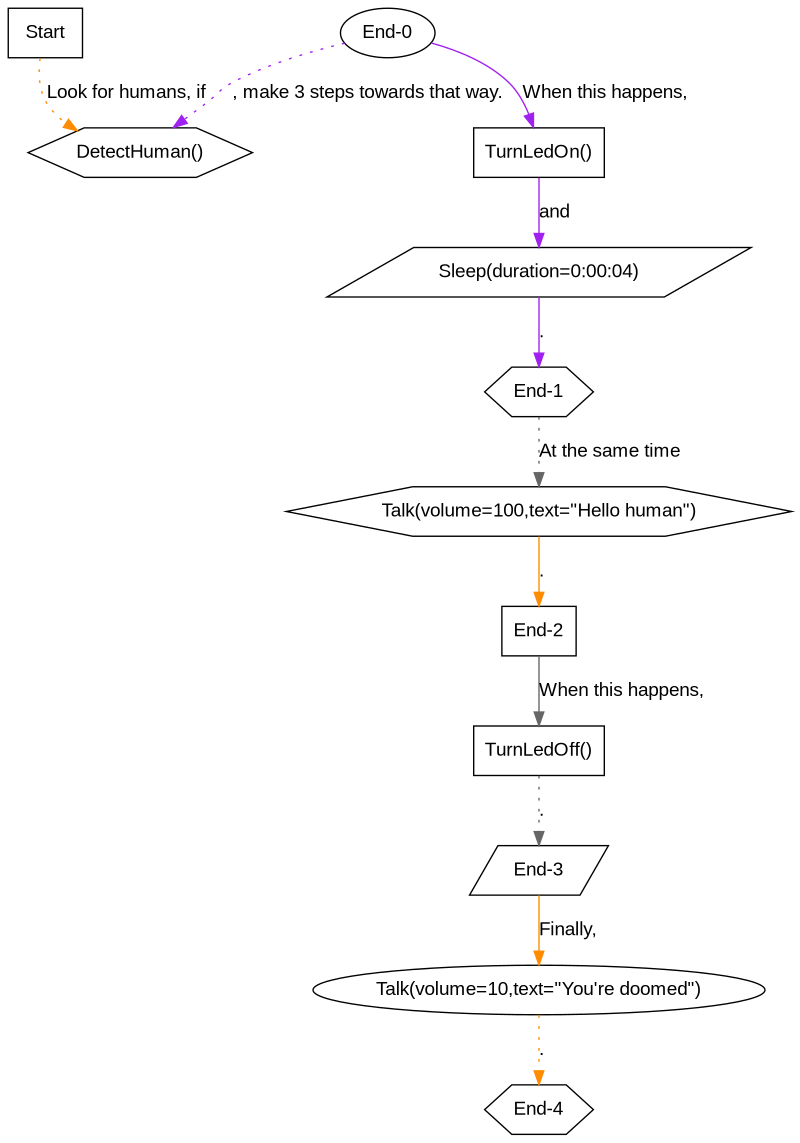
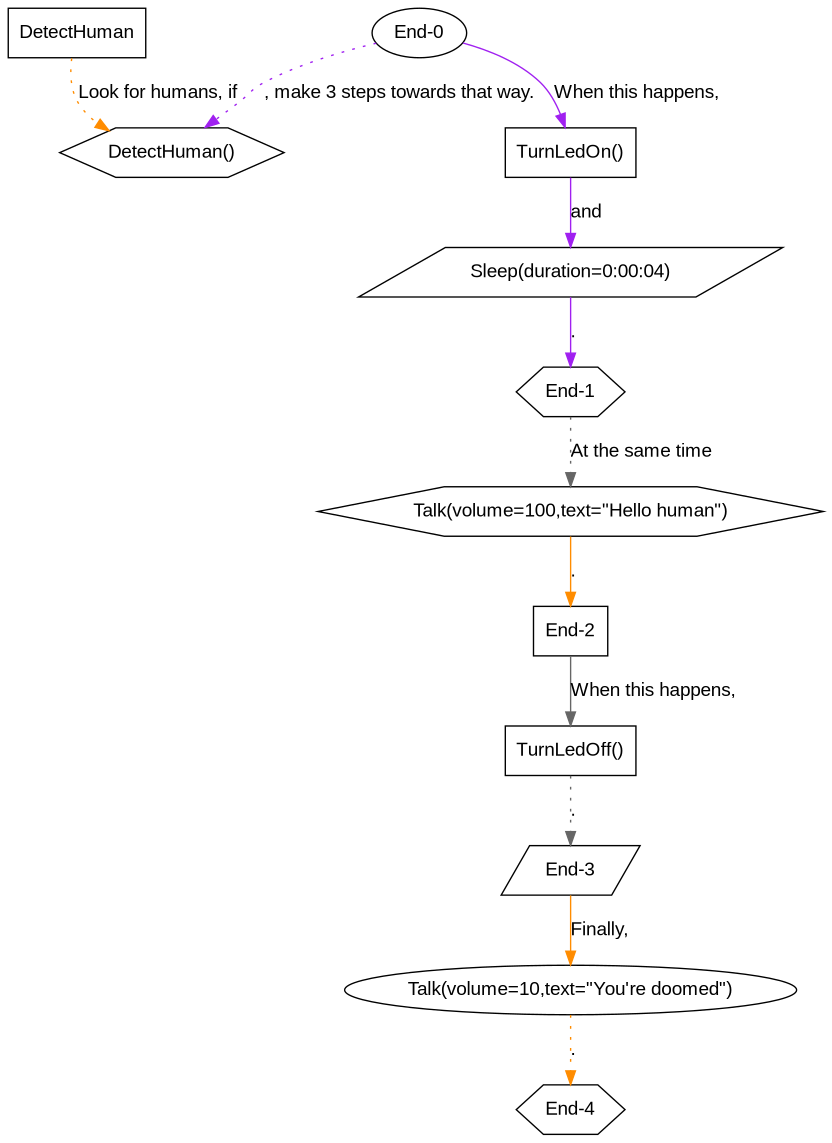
node "Start": label "Start" -> "DetectHuman"
